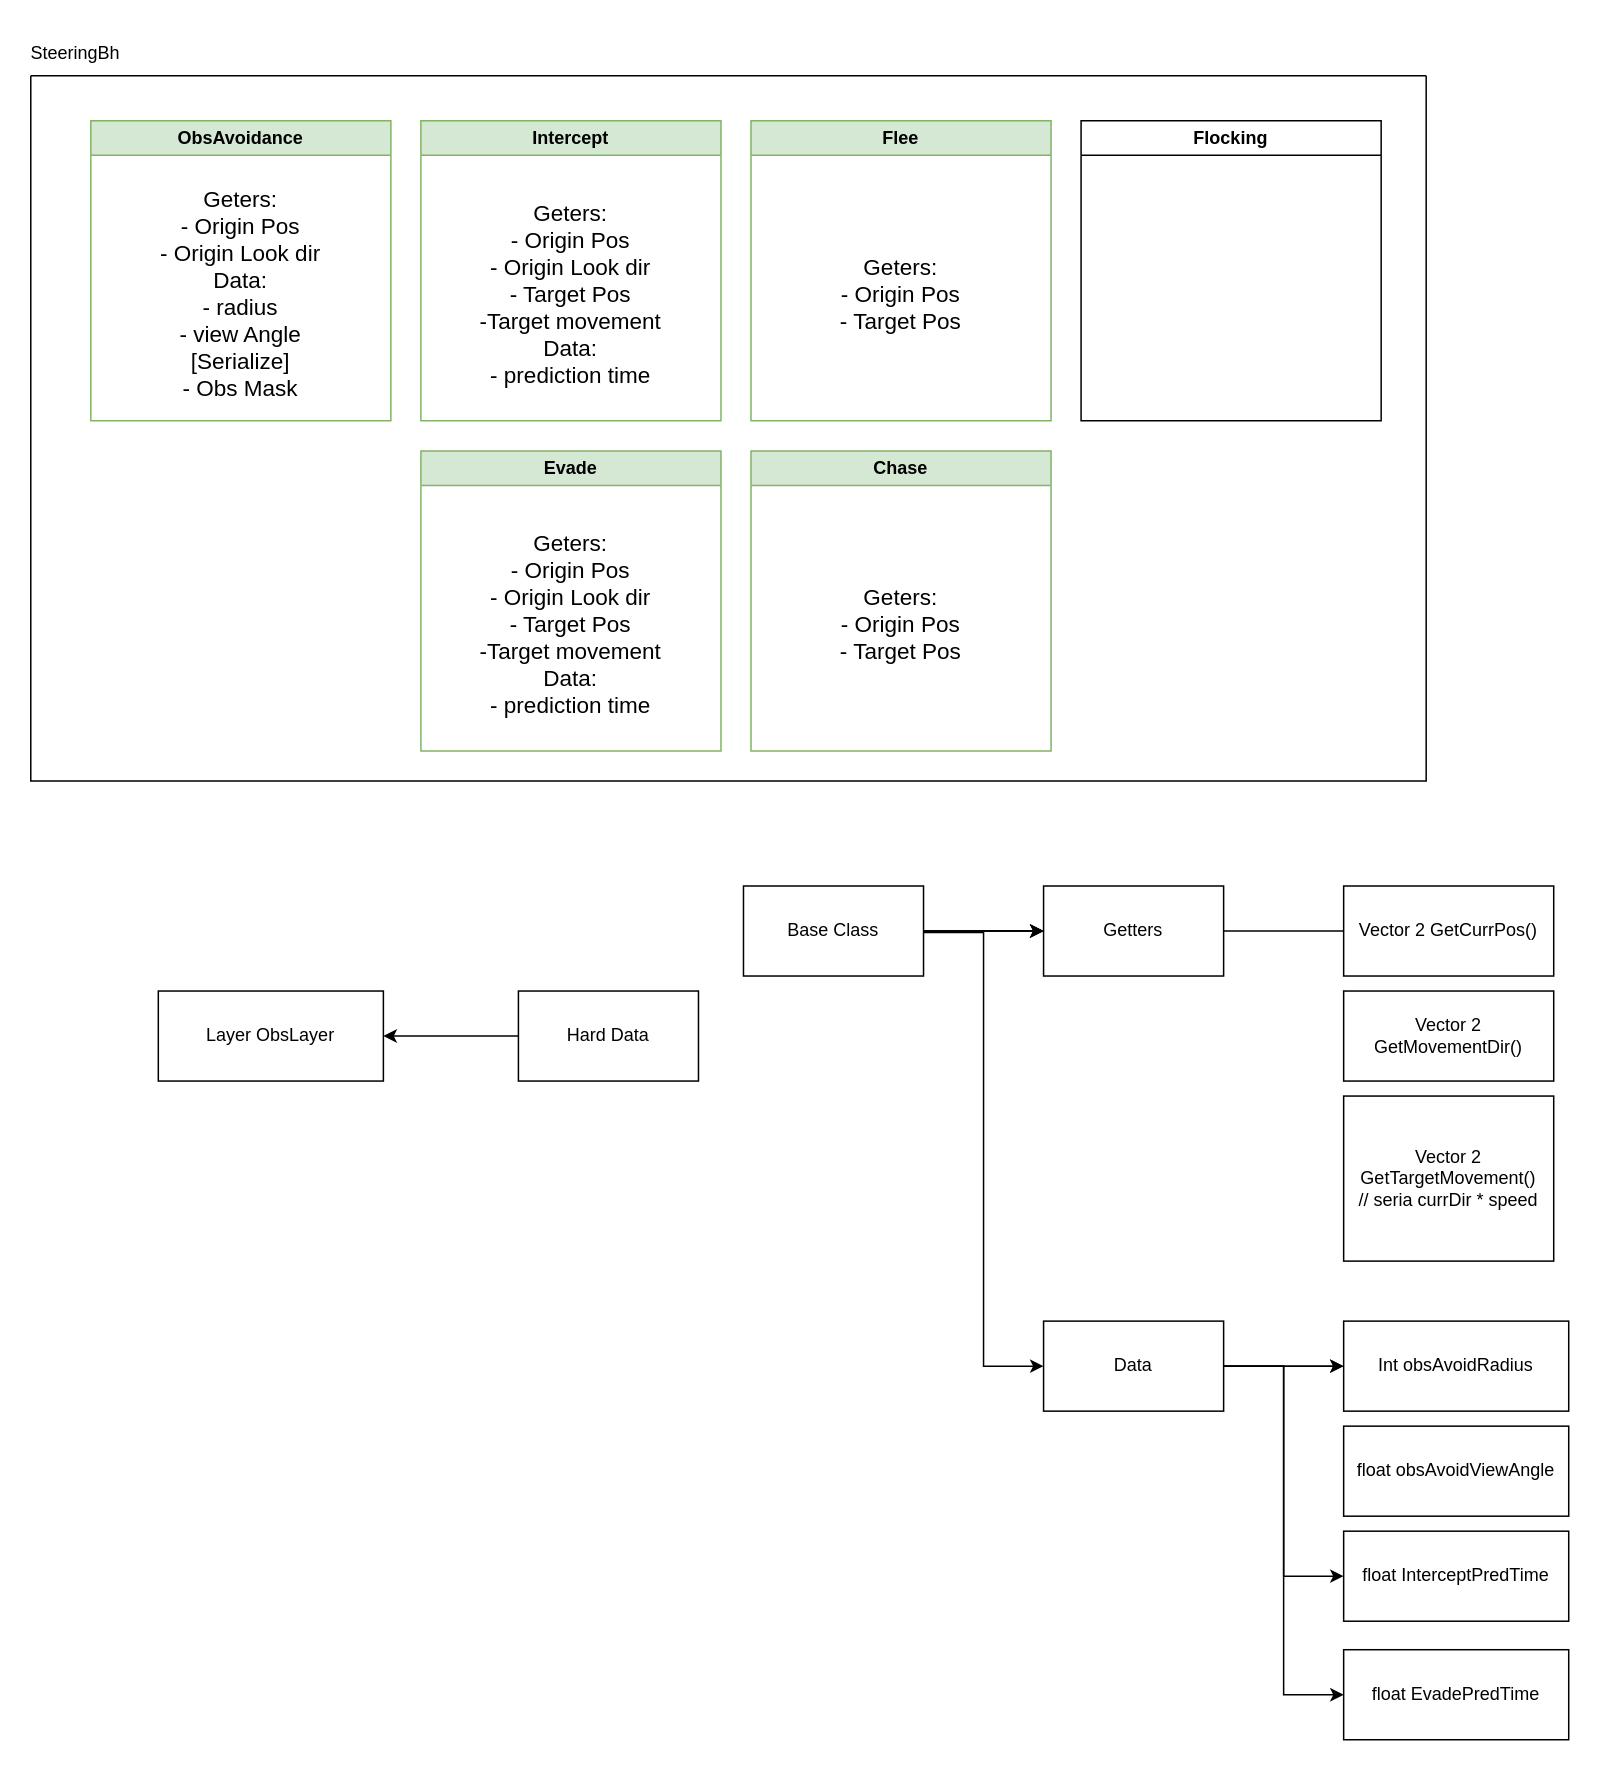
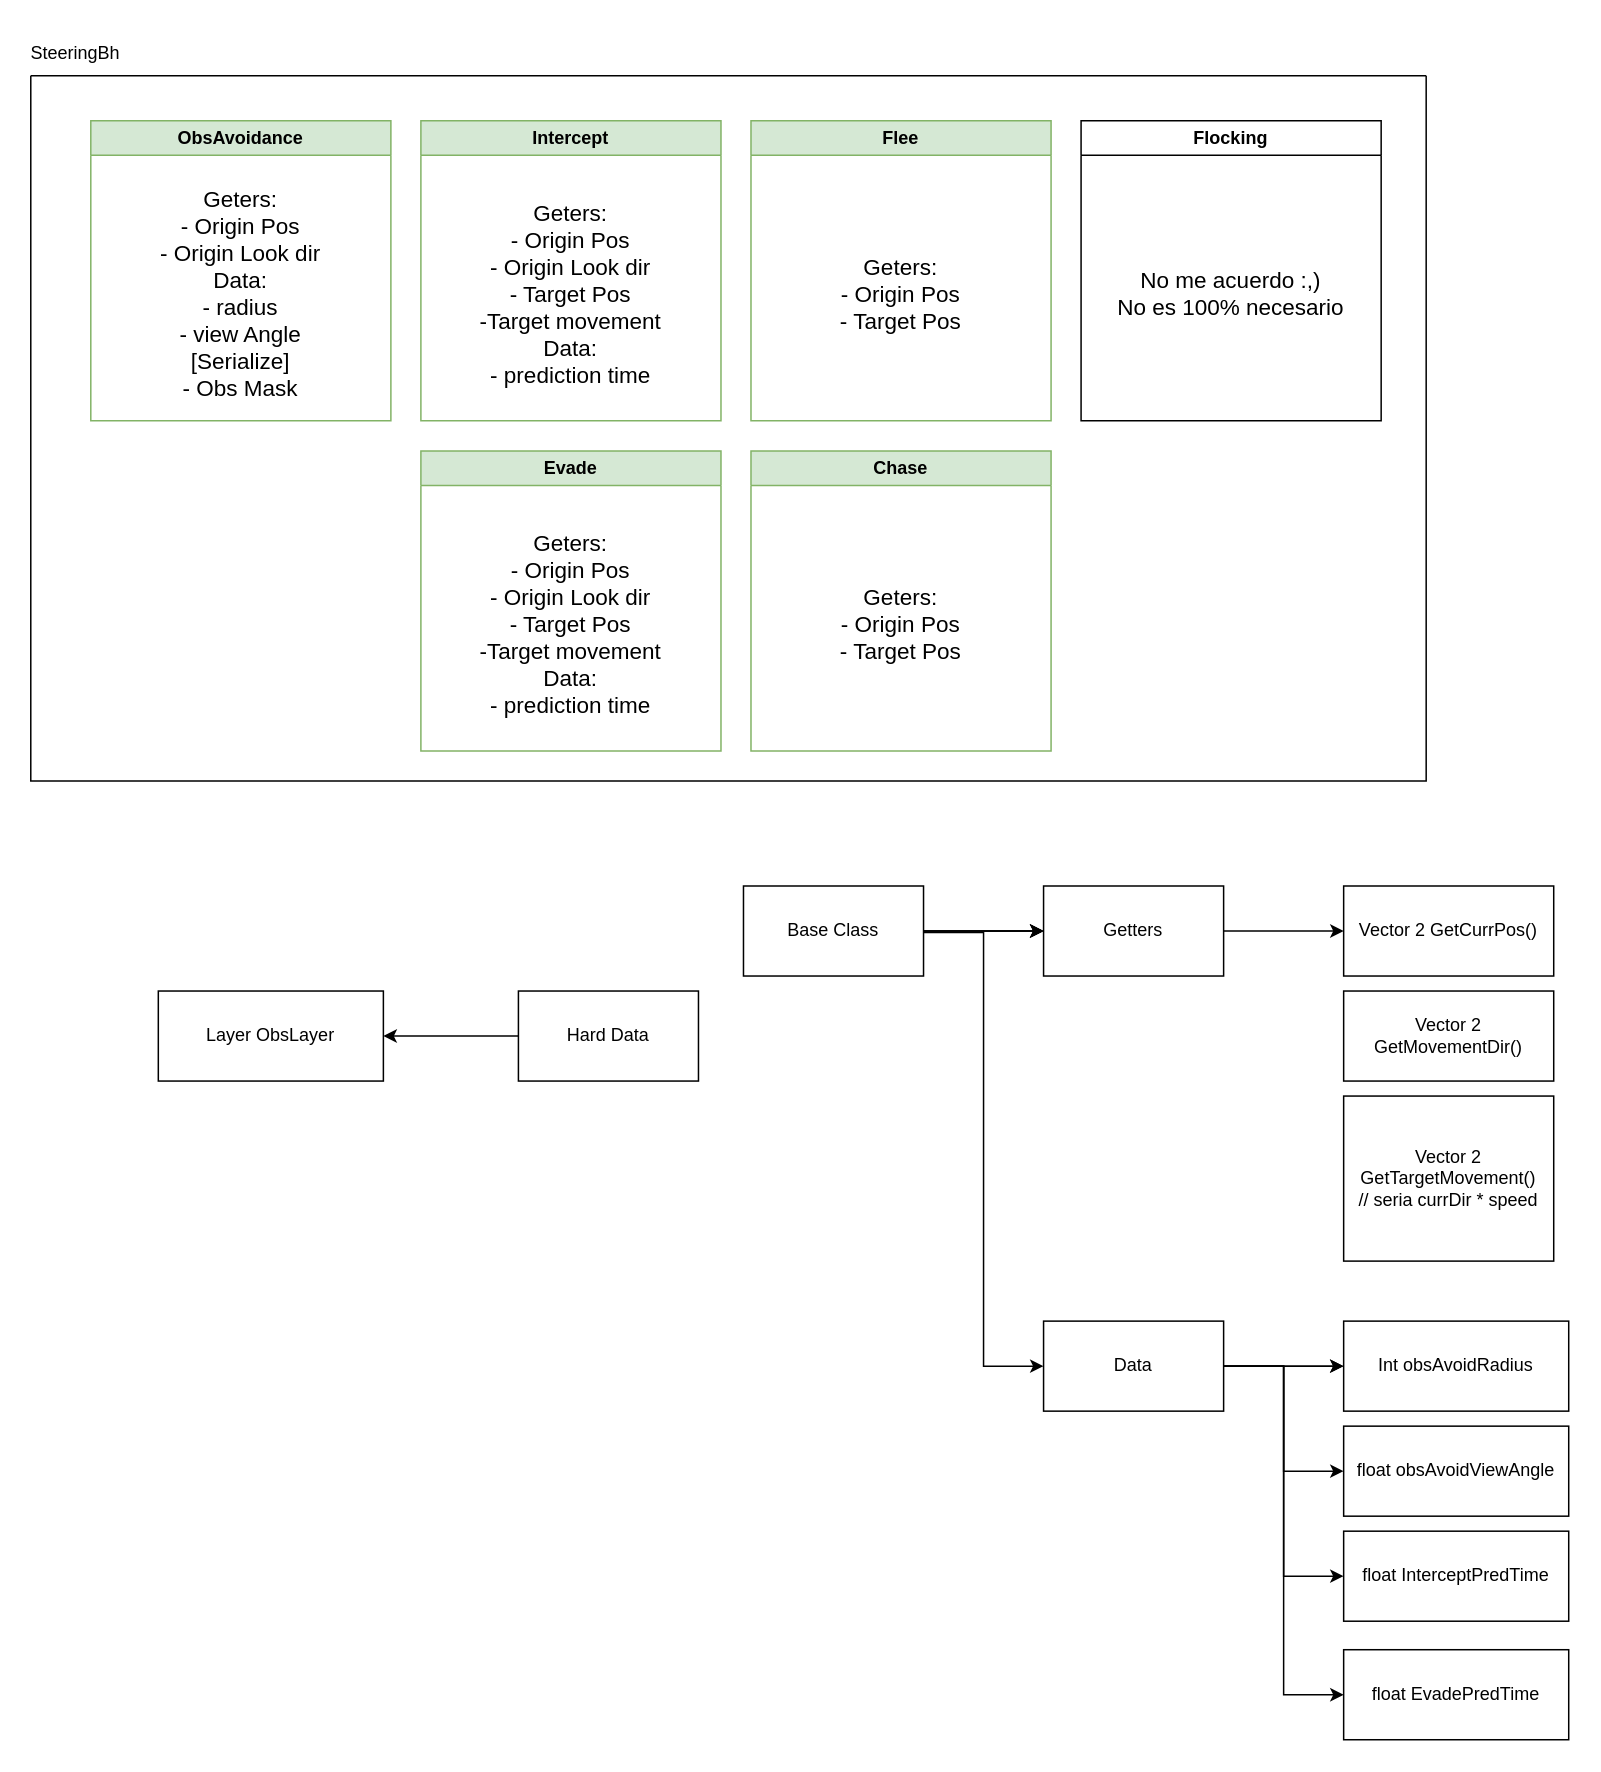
node "No me acuerdo :,) No es 100% necesario": added
edge "Getters" -- "Vector 2 GetCurrPos()": arrowhead none -> classic
edge "Data" -> "float obsAvoidViewAngle": added
